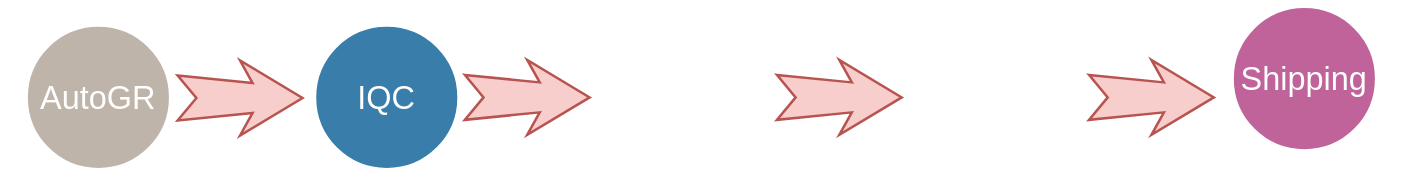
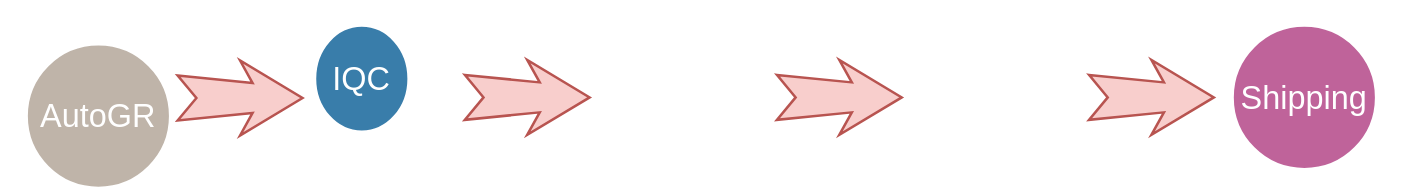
node "Shipping": moved (1305, 79) -> (1305, 98)
node "AutoGR": moved (98, 98) -> (98, 116)
node "IQC": size 144x144 -> 94x106
